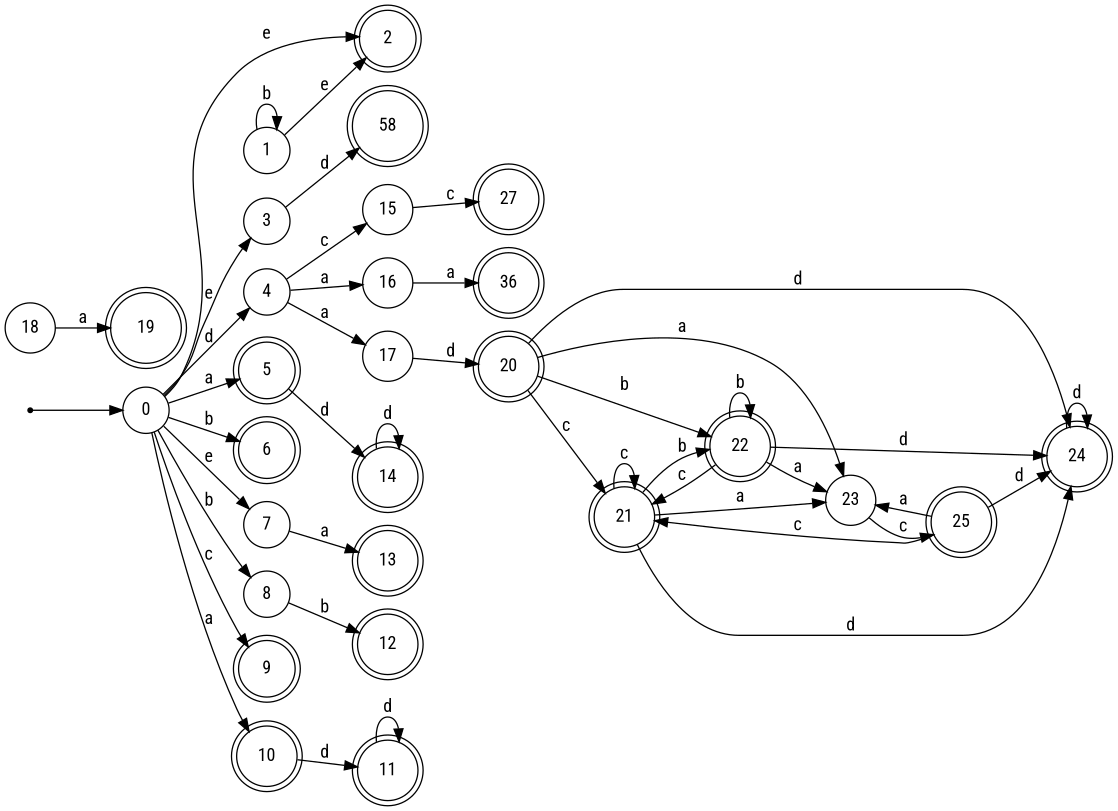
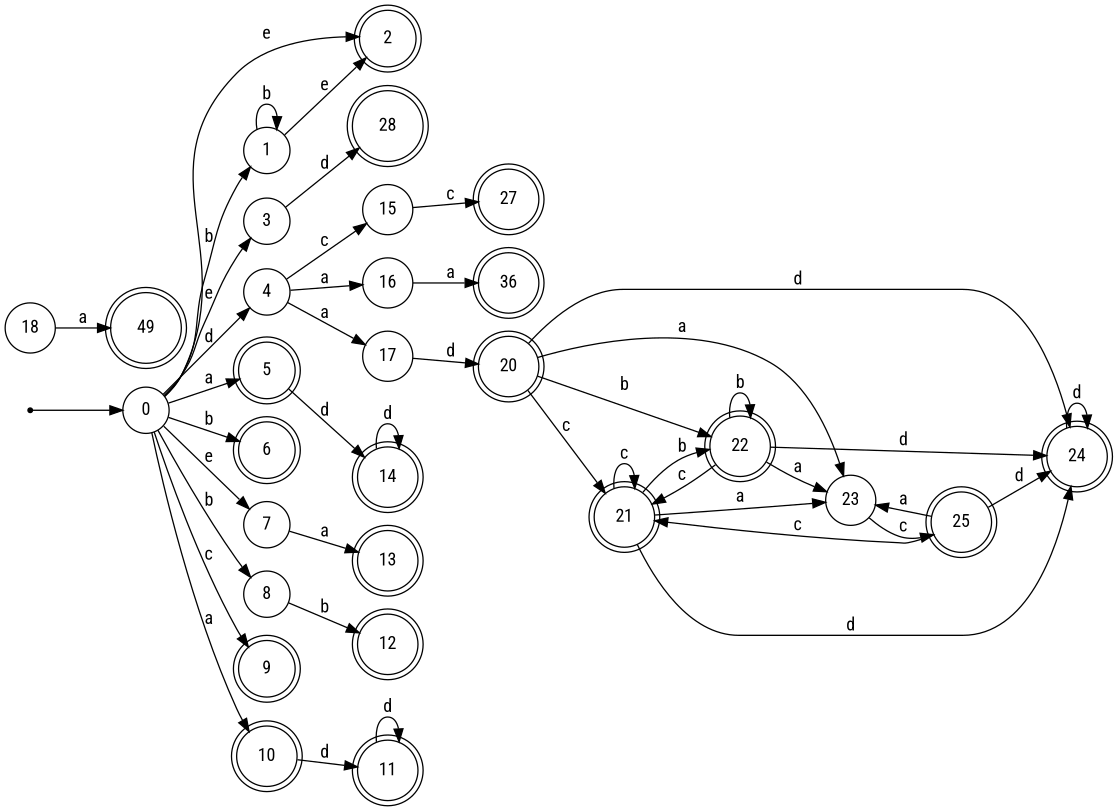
node "58": label "58" -> "28"
edge "0" -> "1": added, label "b"
node "19": label "19" -> "49"
